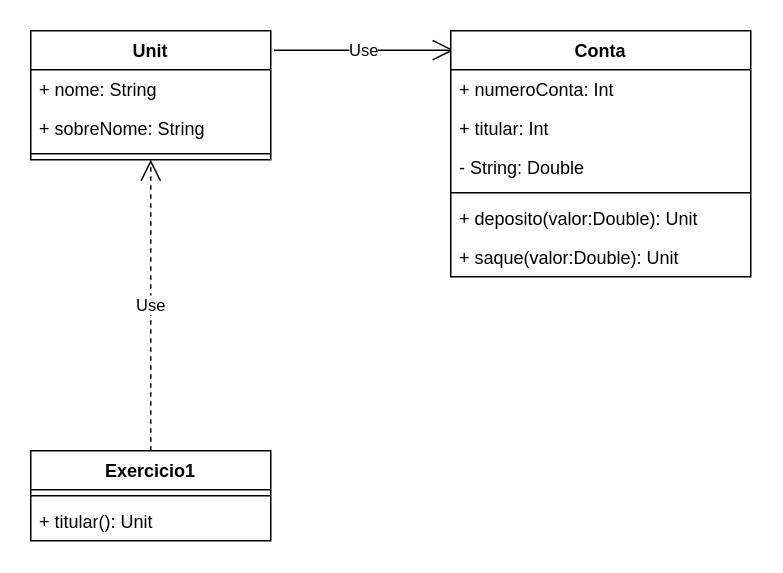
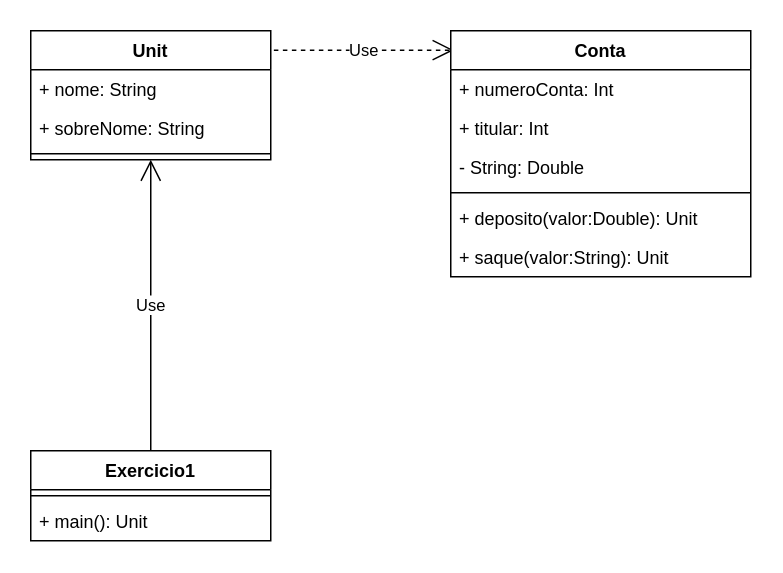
edge "Unit" -> "Conta": style solid -> dashed
node "+ saque(valor:Double): Unit": label "+ saque(valor:Double): Unit" -> "+ saque(valor:String): Unit"
edge "Exercicio1" -> "Unit": style dashed -> solid
node "+ titular(): Unit": label "+ titular(): Unit" -> "+ main(): Unit"
